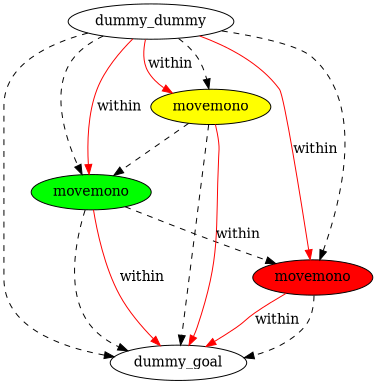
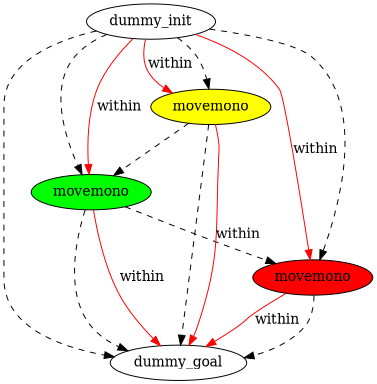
node "dummy_dummy": label "dummy_dummy" -> "dummy_init"
